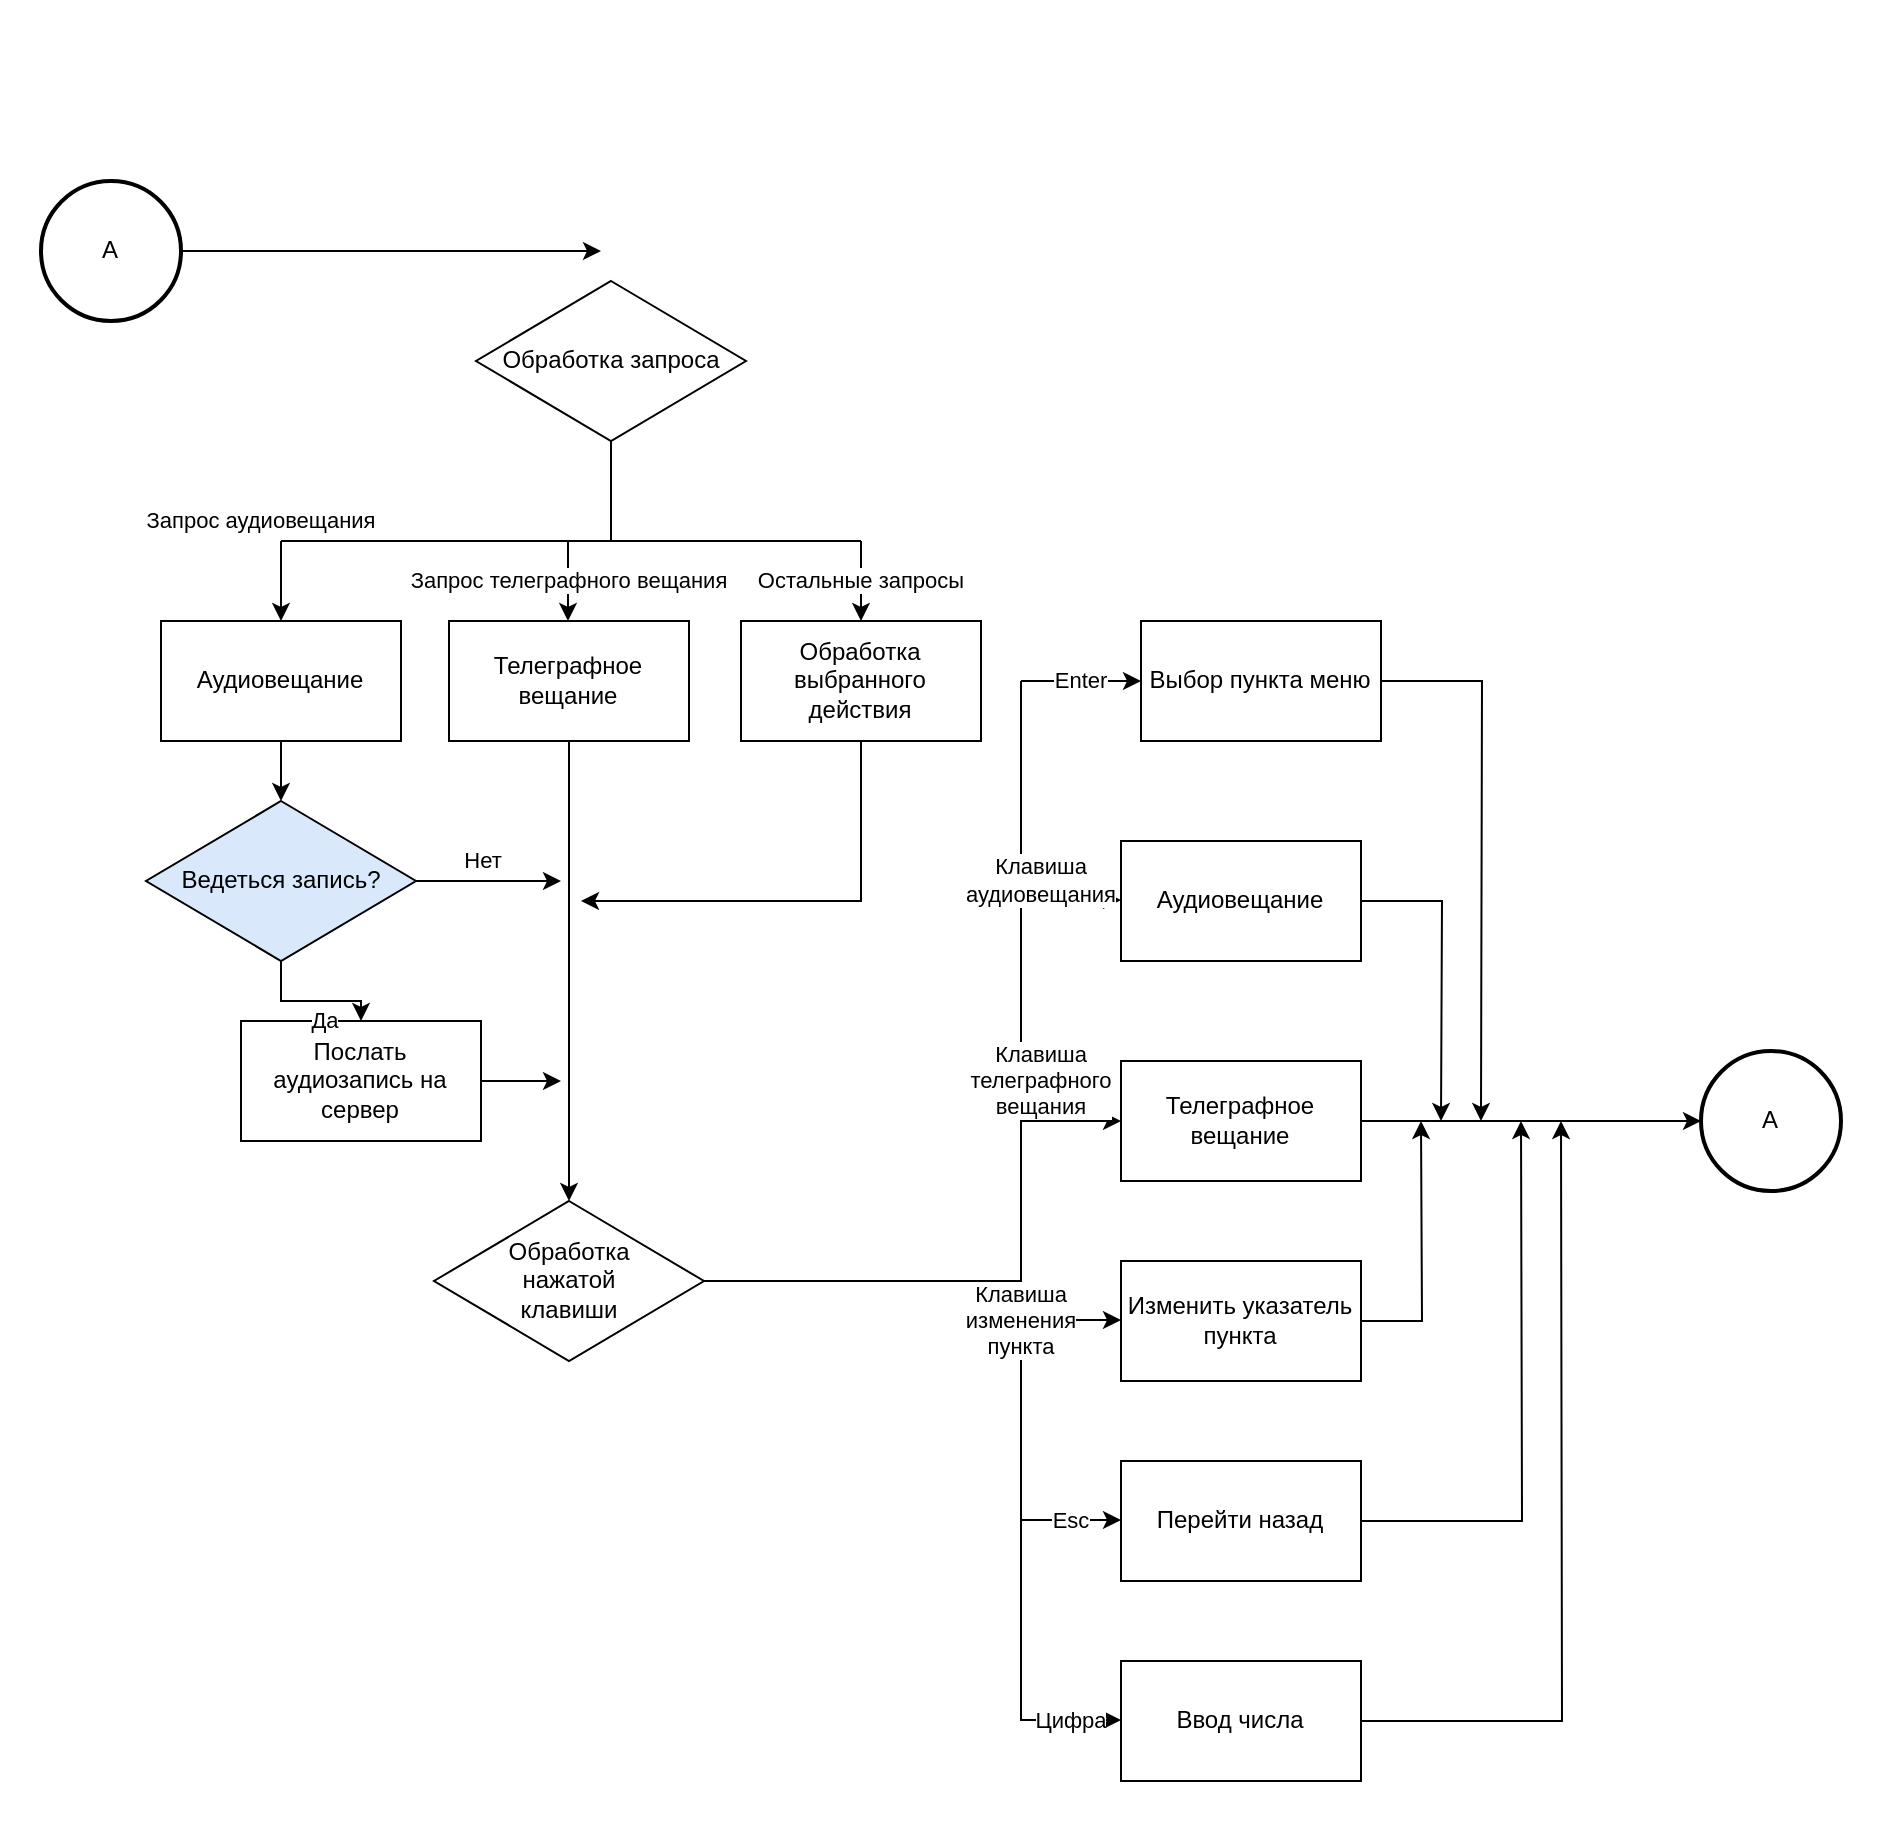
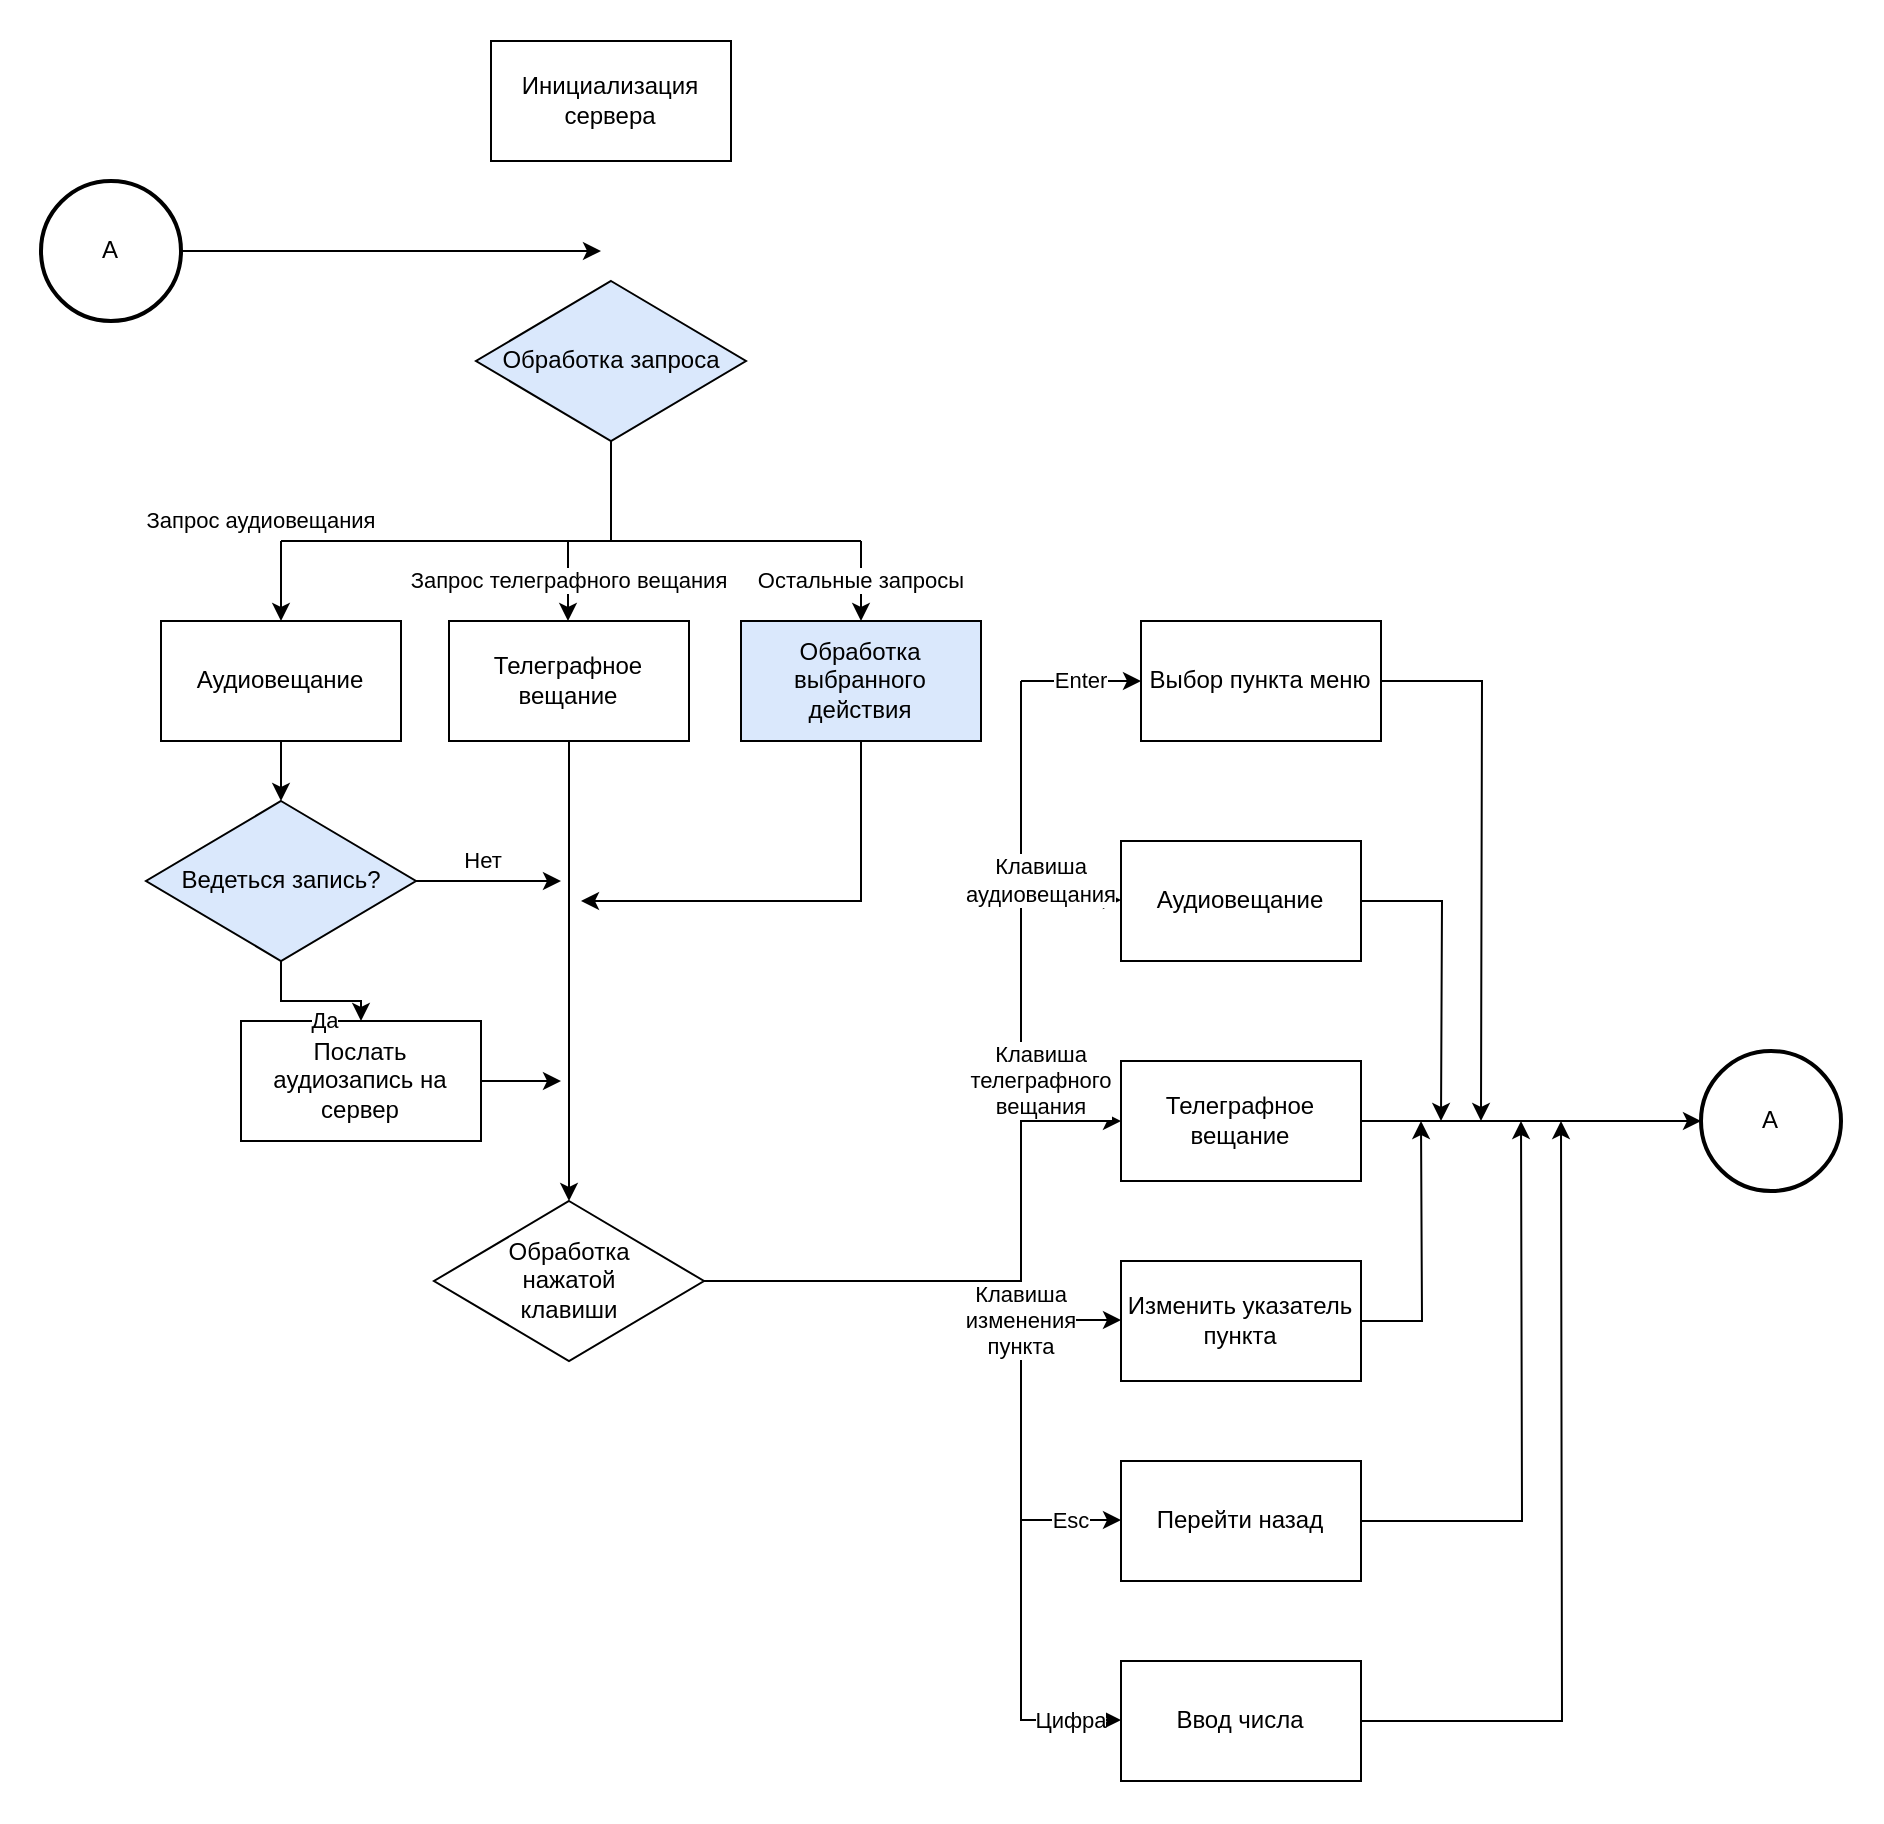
node "Инициализация сервера": added
node "Обработка запроса": fillcolor #ffffff -> #dae8fc
node "Обработка выбранного действия": fillcolor #ffffff -> #dae8fc
